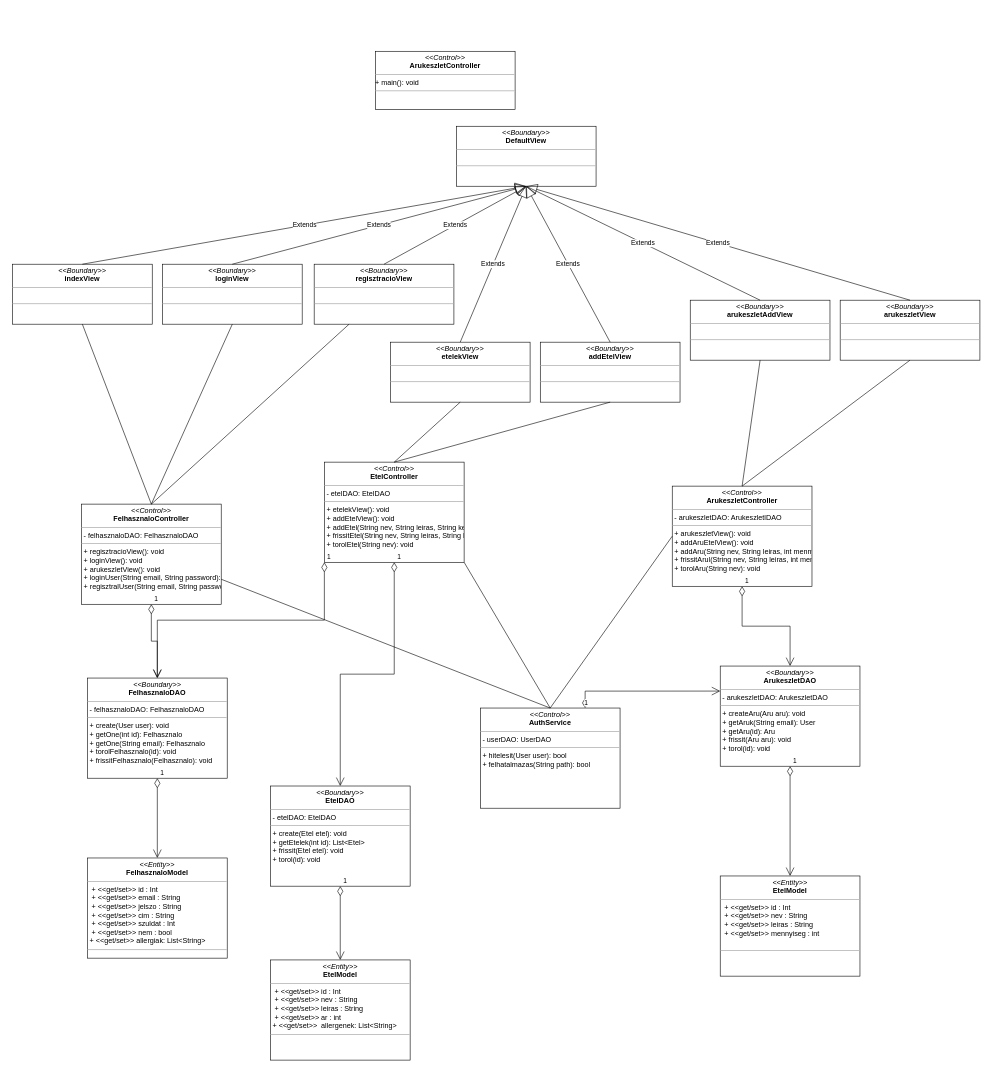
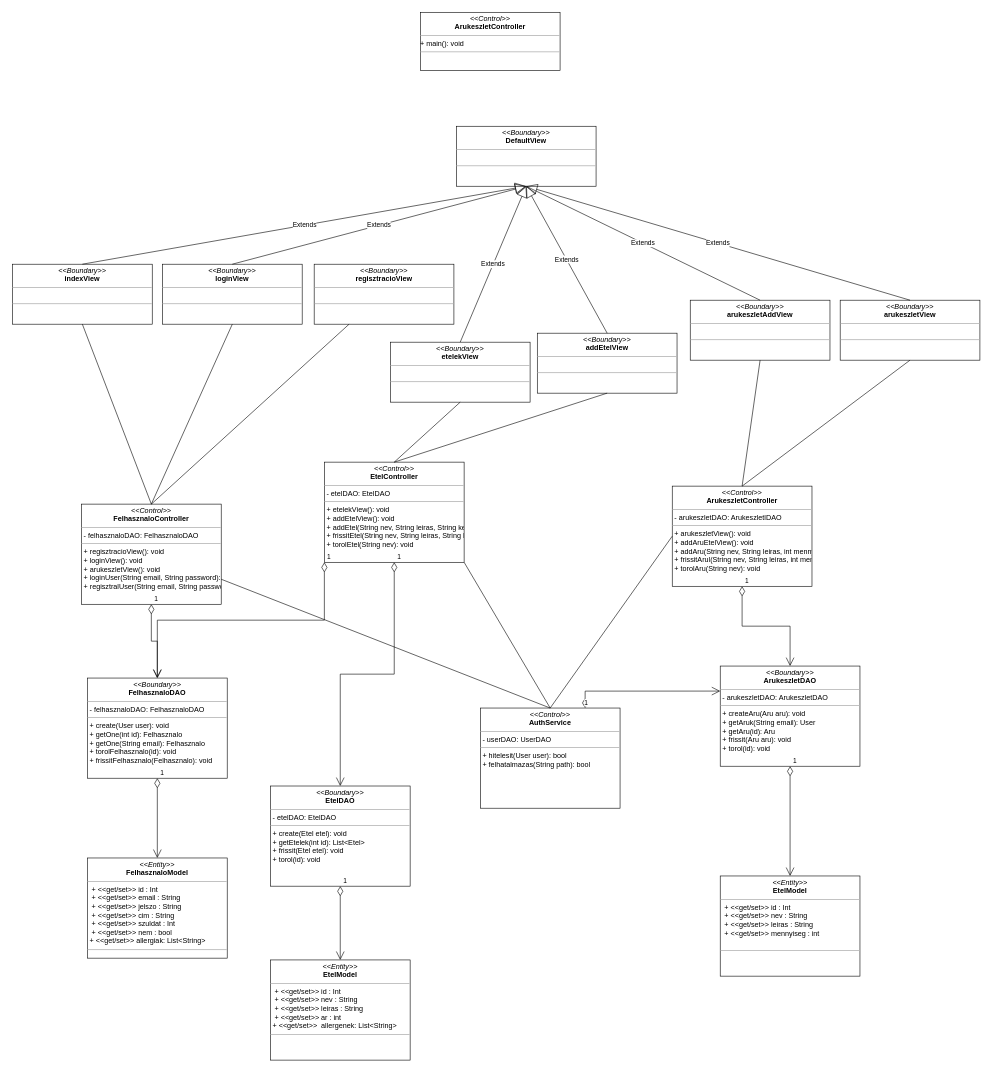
node "<<Control>> ArukeszletController + main(): void": moved (445, 80) -> (490, 41)
edge "<<Boundary>> regisztracioView" -> "<<Boundary>> DefaultView": removed, label "Extends"
node "<<Boundary>> addEtelView": moved (610, 372) -> (607, 363)
